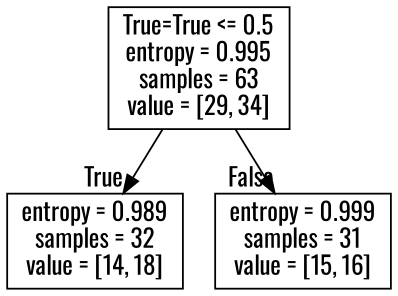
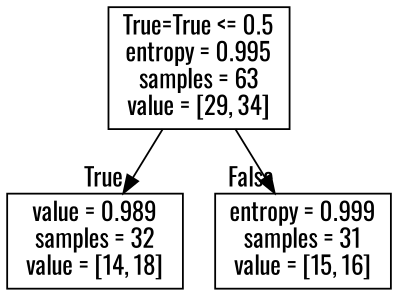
node "entropy = 0.989 samples = 32 value = [14, 18]": label "entropy = 0.989 samples = 32 value = [14, 18]" -> "value = 0.989 samples = 32 value = [14, 18]"
